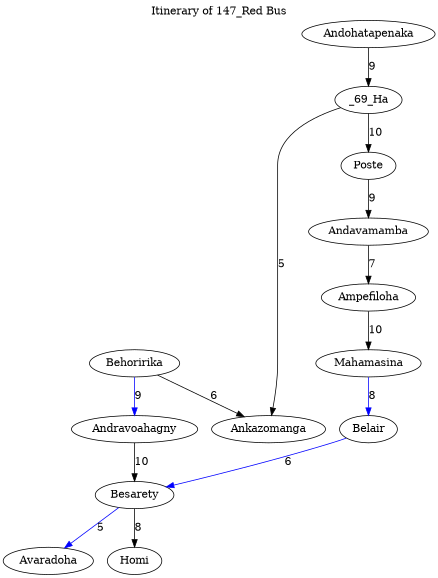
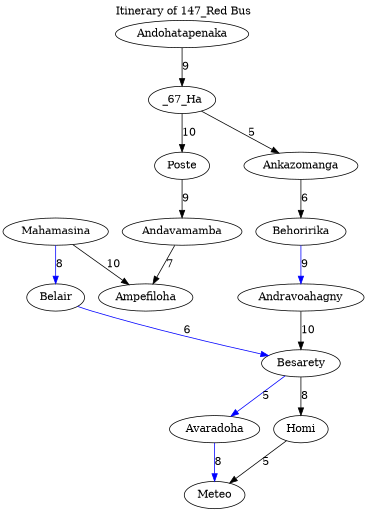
node "_69_Ha": label "_69_Ha" -> "_67_Ha"
edge "Ampefiloha" -> "Mahamasina": reversed
edge "Behoririka" -> "Ankazomanga": reversed
node "Meteo": added
